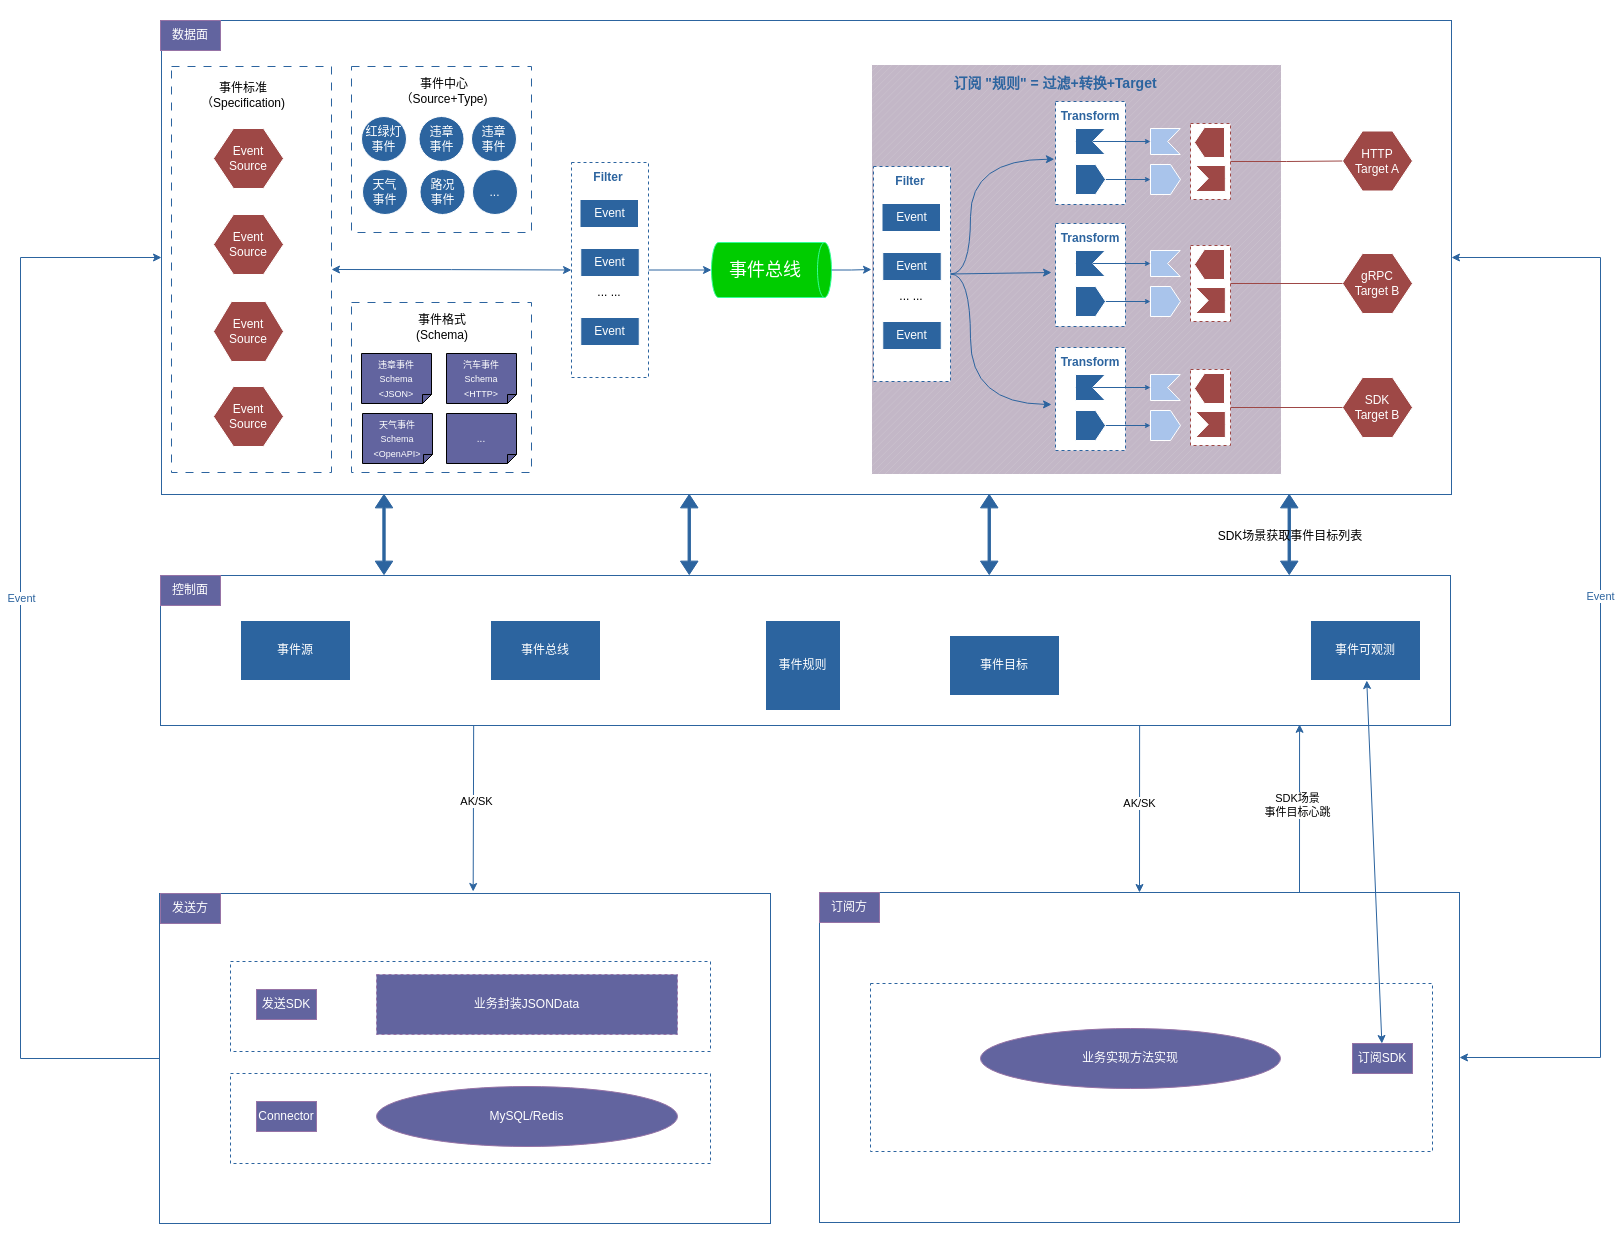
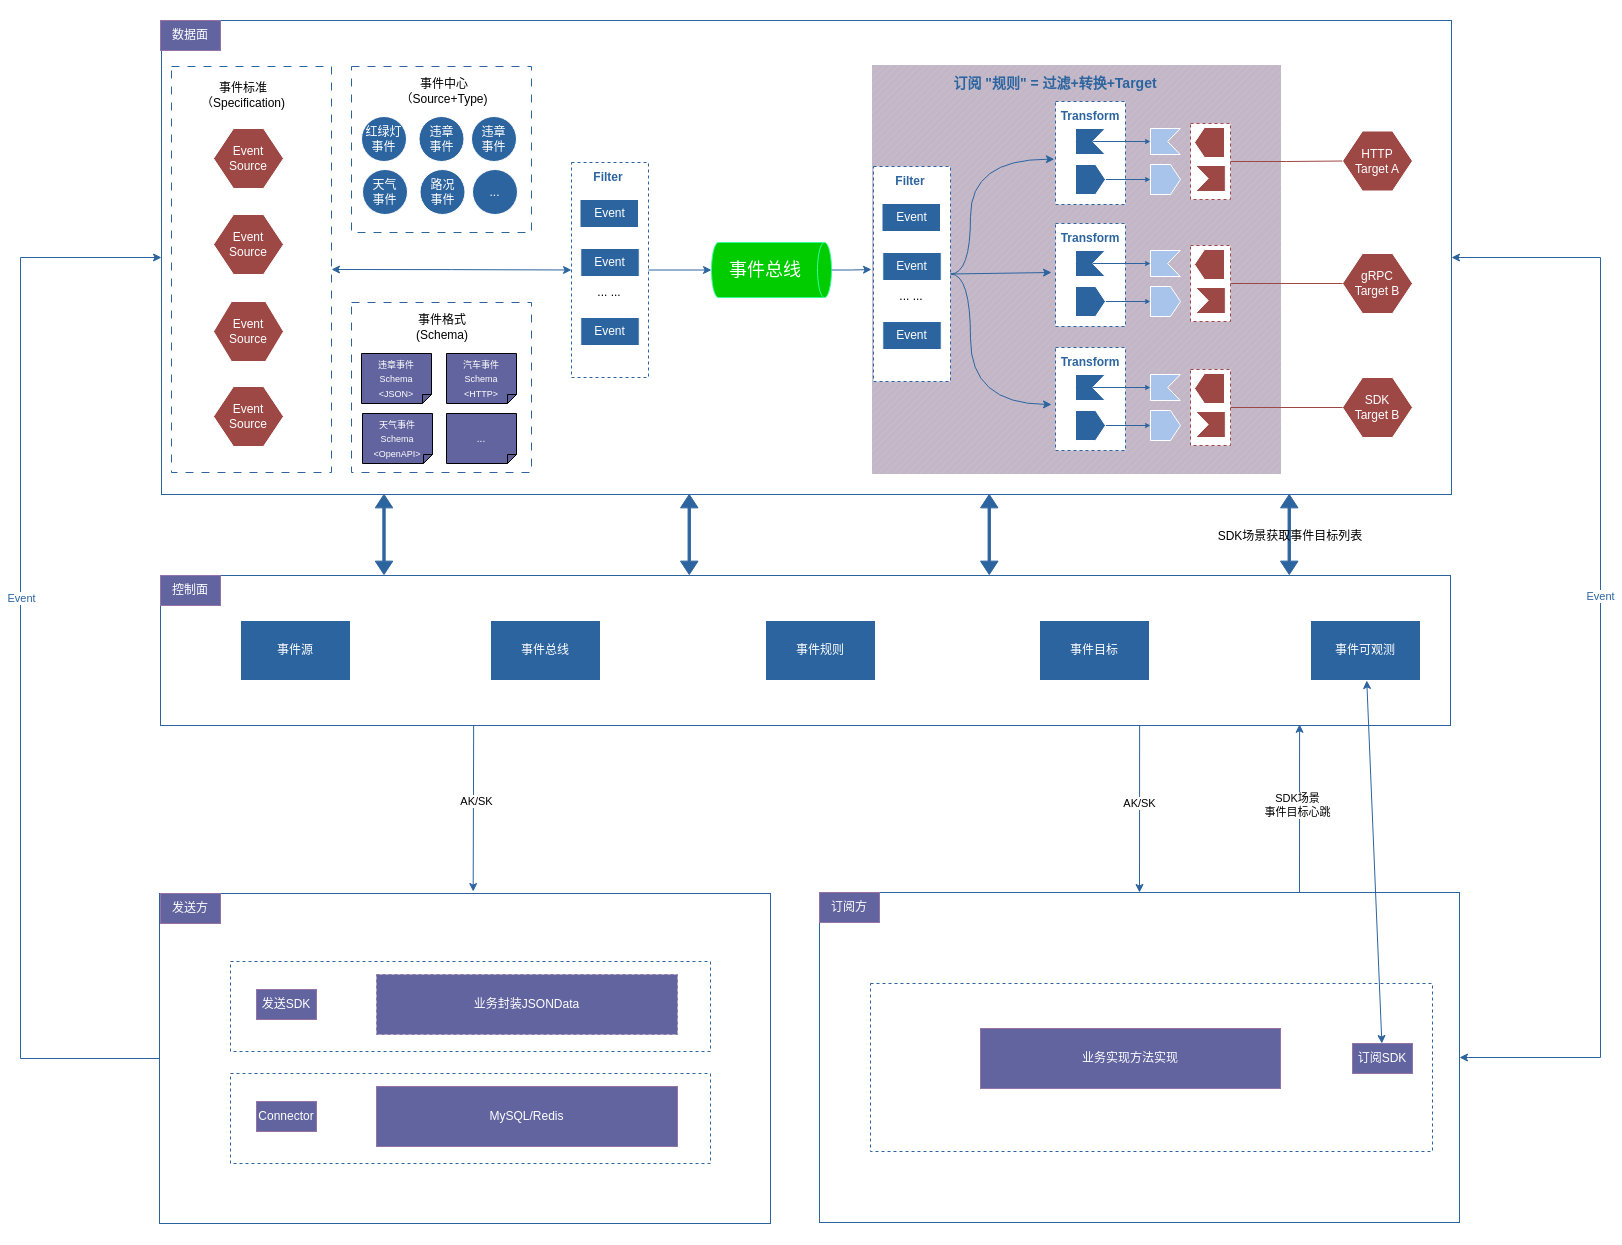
node "事件规则": size 75x90 -> 110x60
node "事件目标": moved (1005, 666) -> (1095, 651)
node "业务实现方法实现": shape ellipse -> rectangle
node "MySQL/Redis": shape ellipse -> rectangle
